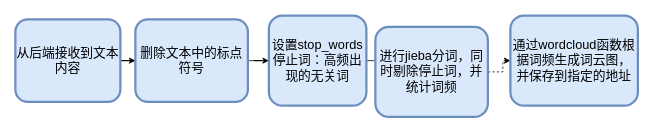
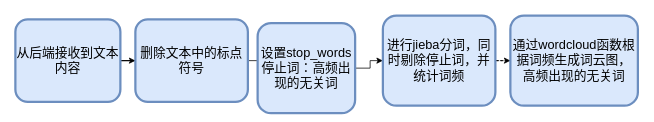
node "设置stop_words停止词：高频出现的无关词": moved (318, 60) -> (306, 68)
node "通过wordcloud函数根据词频生成词云图，并保存到指定的地址": label "通过wordcloud函数根据词频生成词云图，并保存到指定的地址" -> "通过wordcloud函数根据词频生成词云图，高频出现的无关词"
node "进行jieba分词，同时剔除停止词，并统计词频": moved (432, 72) -> (439, 60)
